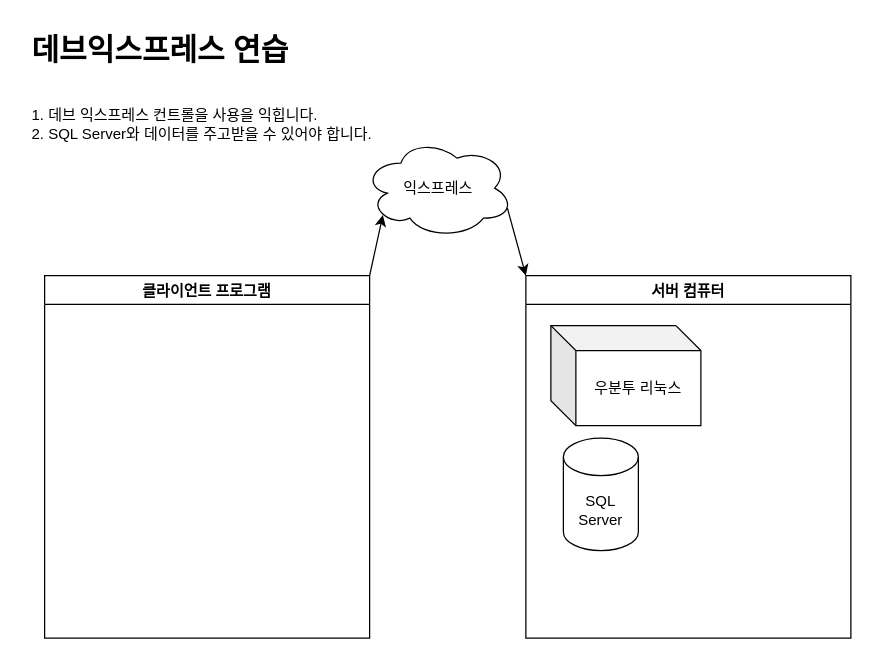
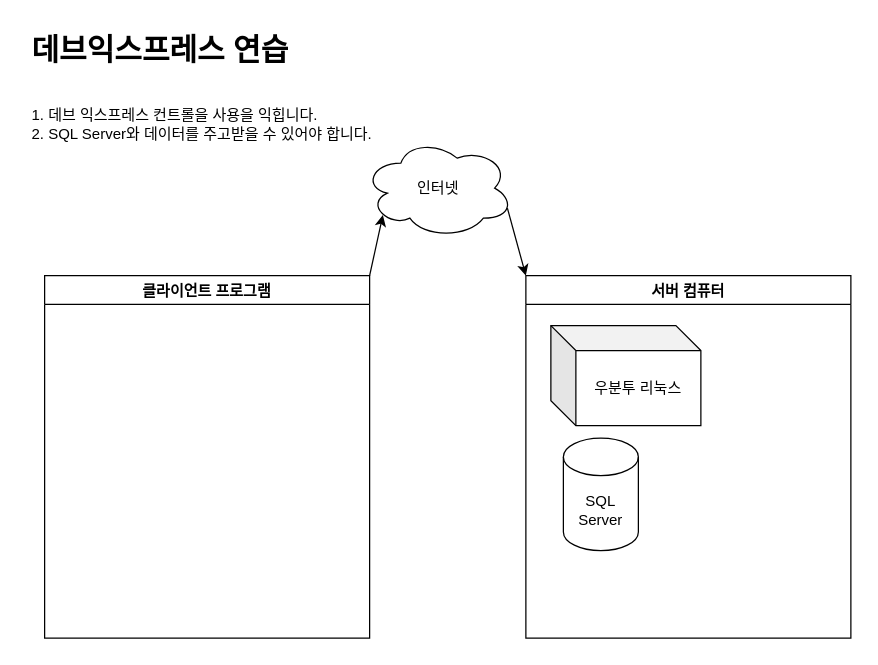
node "익스프레스": label "익스프레스" -> "인터넷"
